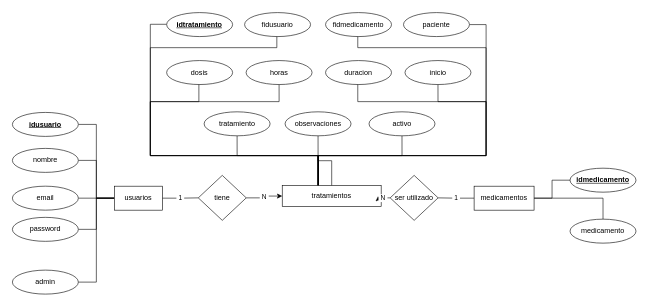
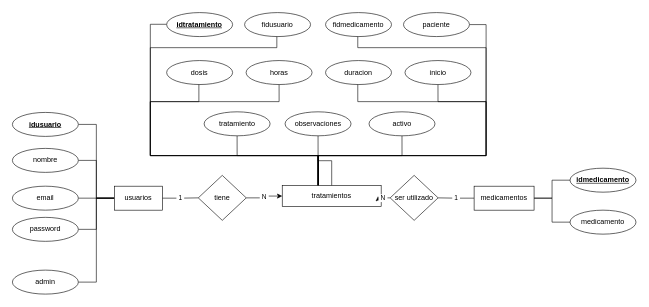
node "medicamento": moved (603, 231) -> (603, 222)
